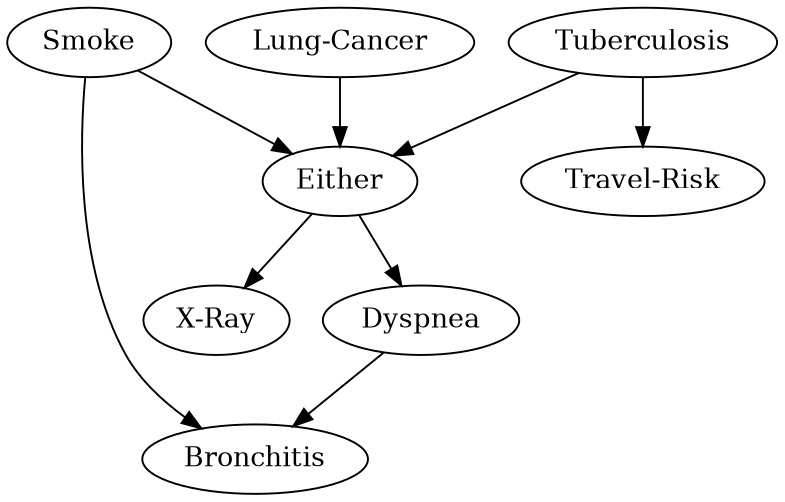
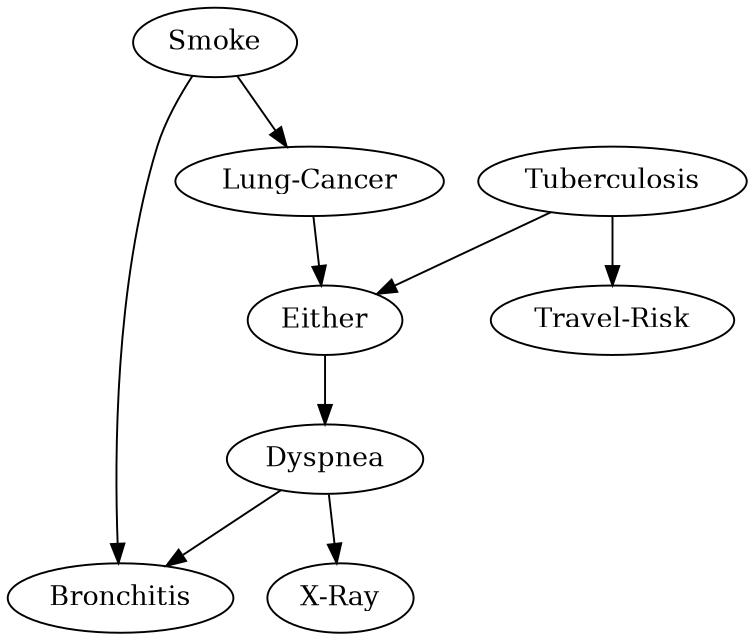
edge "Smoke" -> "Either": now "Smoke" -> "Lung-Cancer"
edge "Either" -> "X-Ray": now "Dyspnea" -> "X-Ray"
